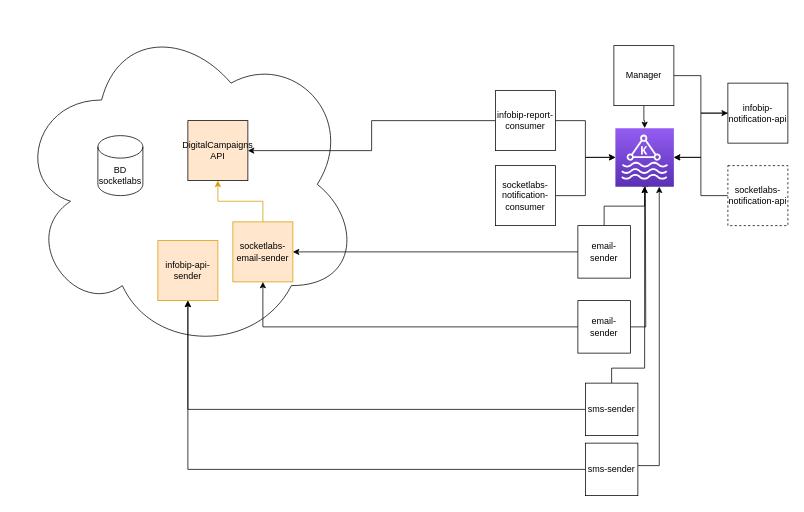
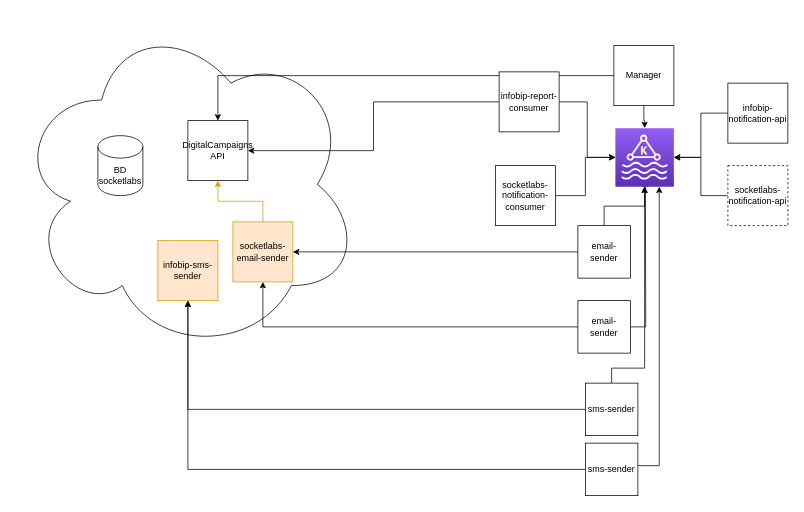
edge "Manager" -> "infobip-notification-api": now "Manager" -> "DigitalCampaigns API"
node "infobip-report-consumer": moved (525, 120) -> (529, 102)
node "DigitalCampaigns API": fillcolor #ffe6cc -> #ffffff
node "infobip-api-sender": label "infobip-api-sender" -> "infobip-sms-sender"
